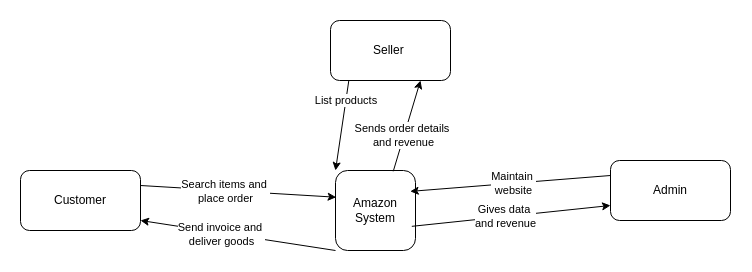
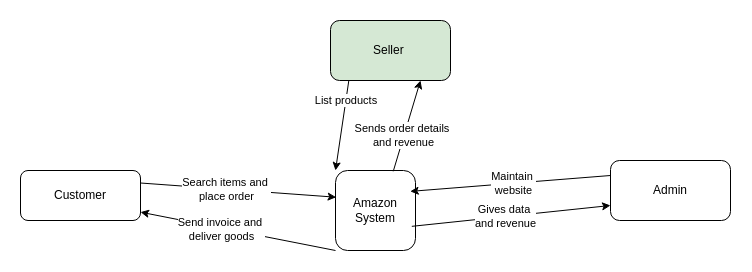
node "Seller": fillcolor #ffffff -> #d5e8d4
node "Customer": size 120x60 -> 120x50
